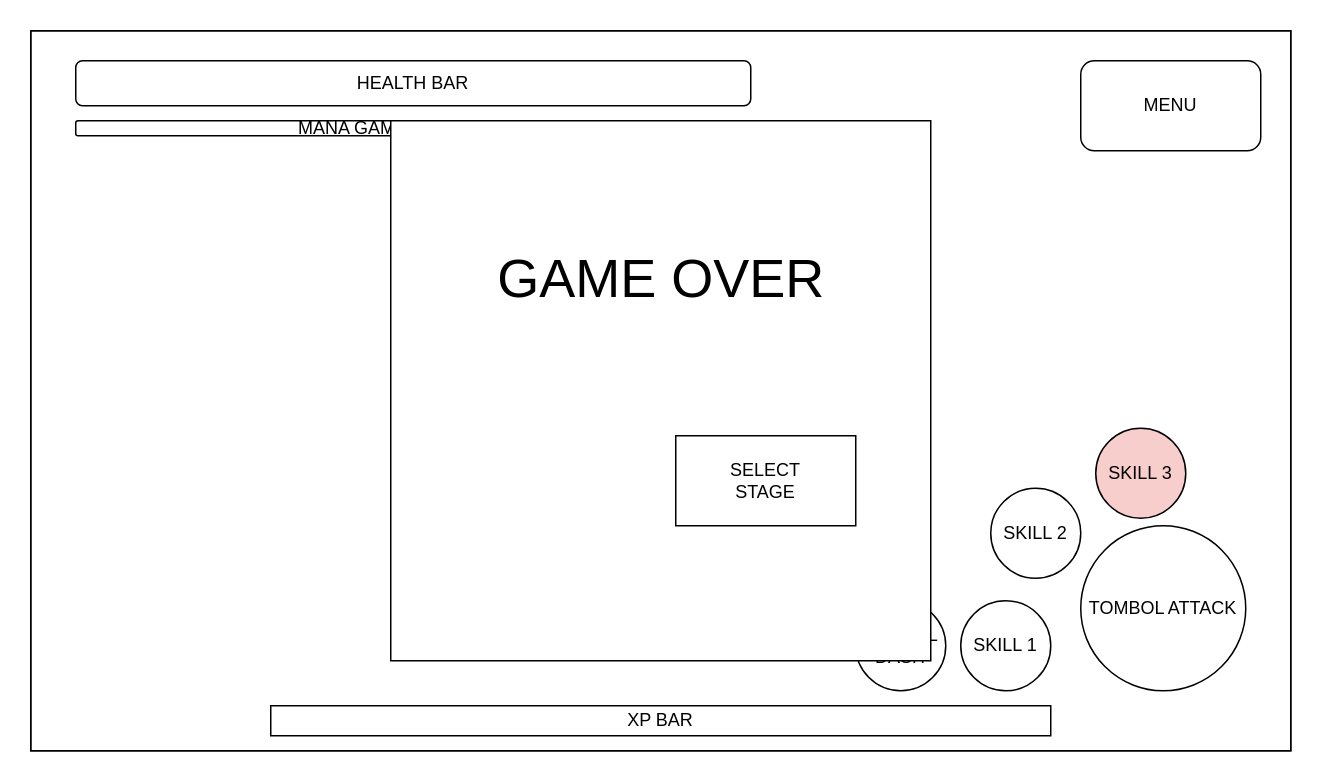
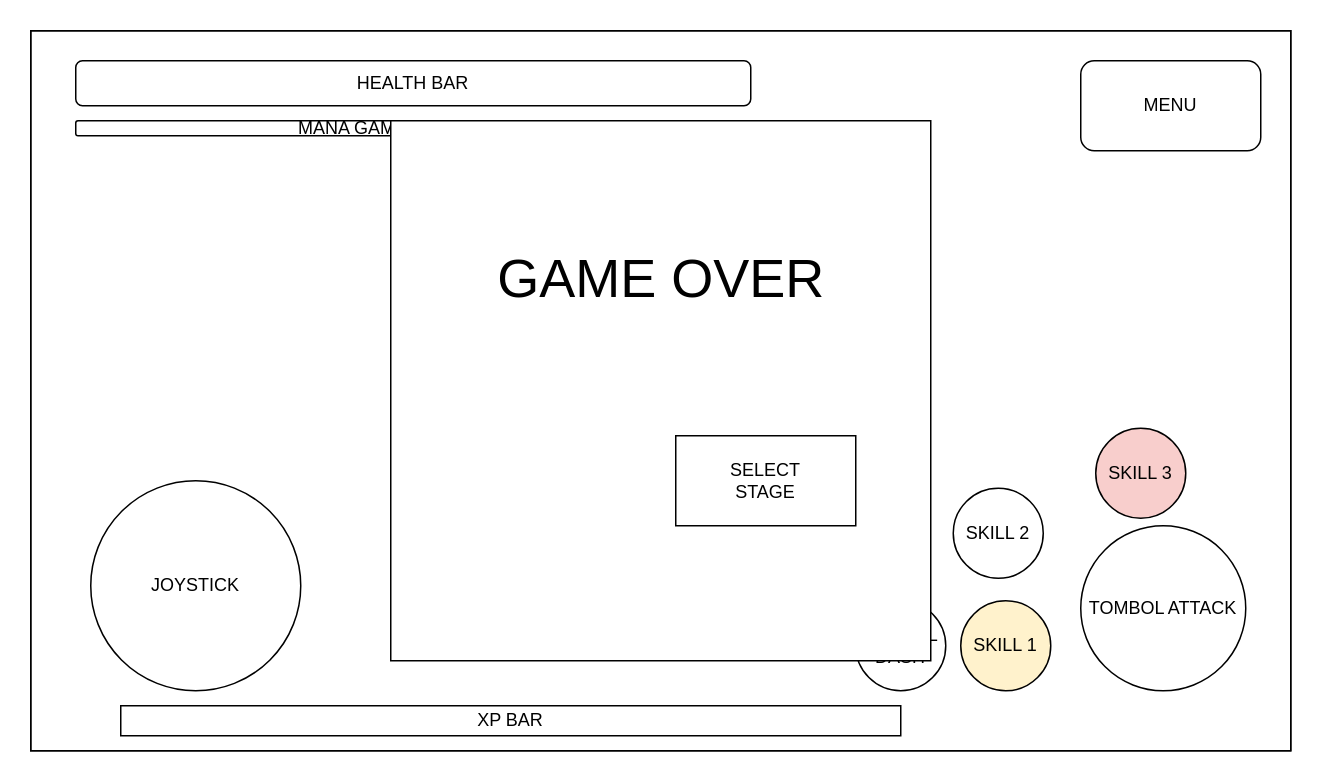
node "SKILL 2": moved (1036, 533) -> (998, 533)
node "JOYSTICK": added
node "SKILL 1": fillcolor #ffffff -> #fff2cc
node "XP BAR": moved (661, 721) -> (511, 721)
